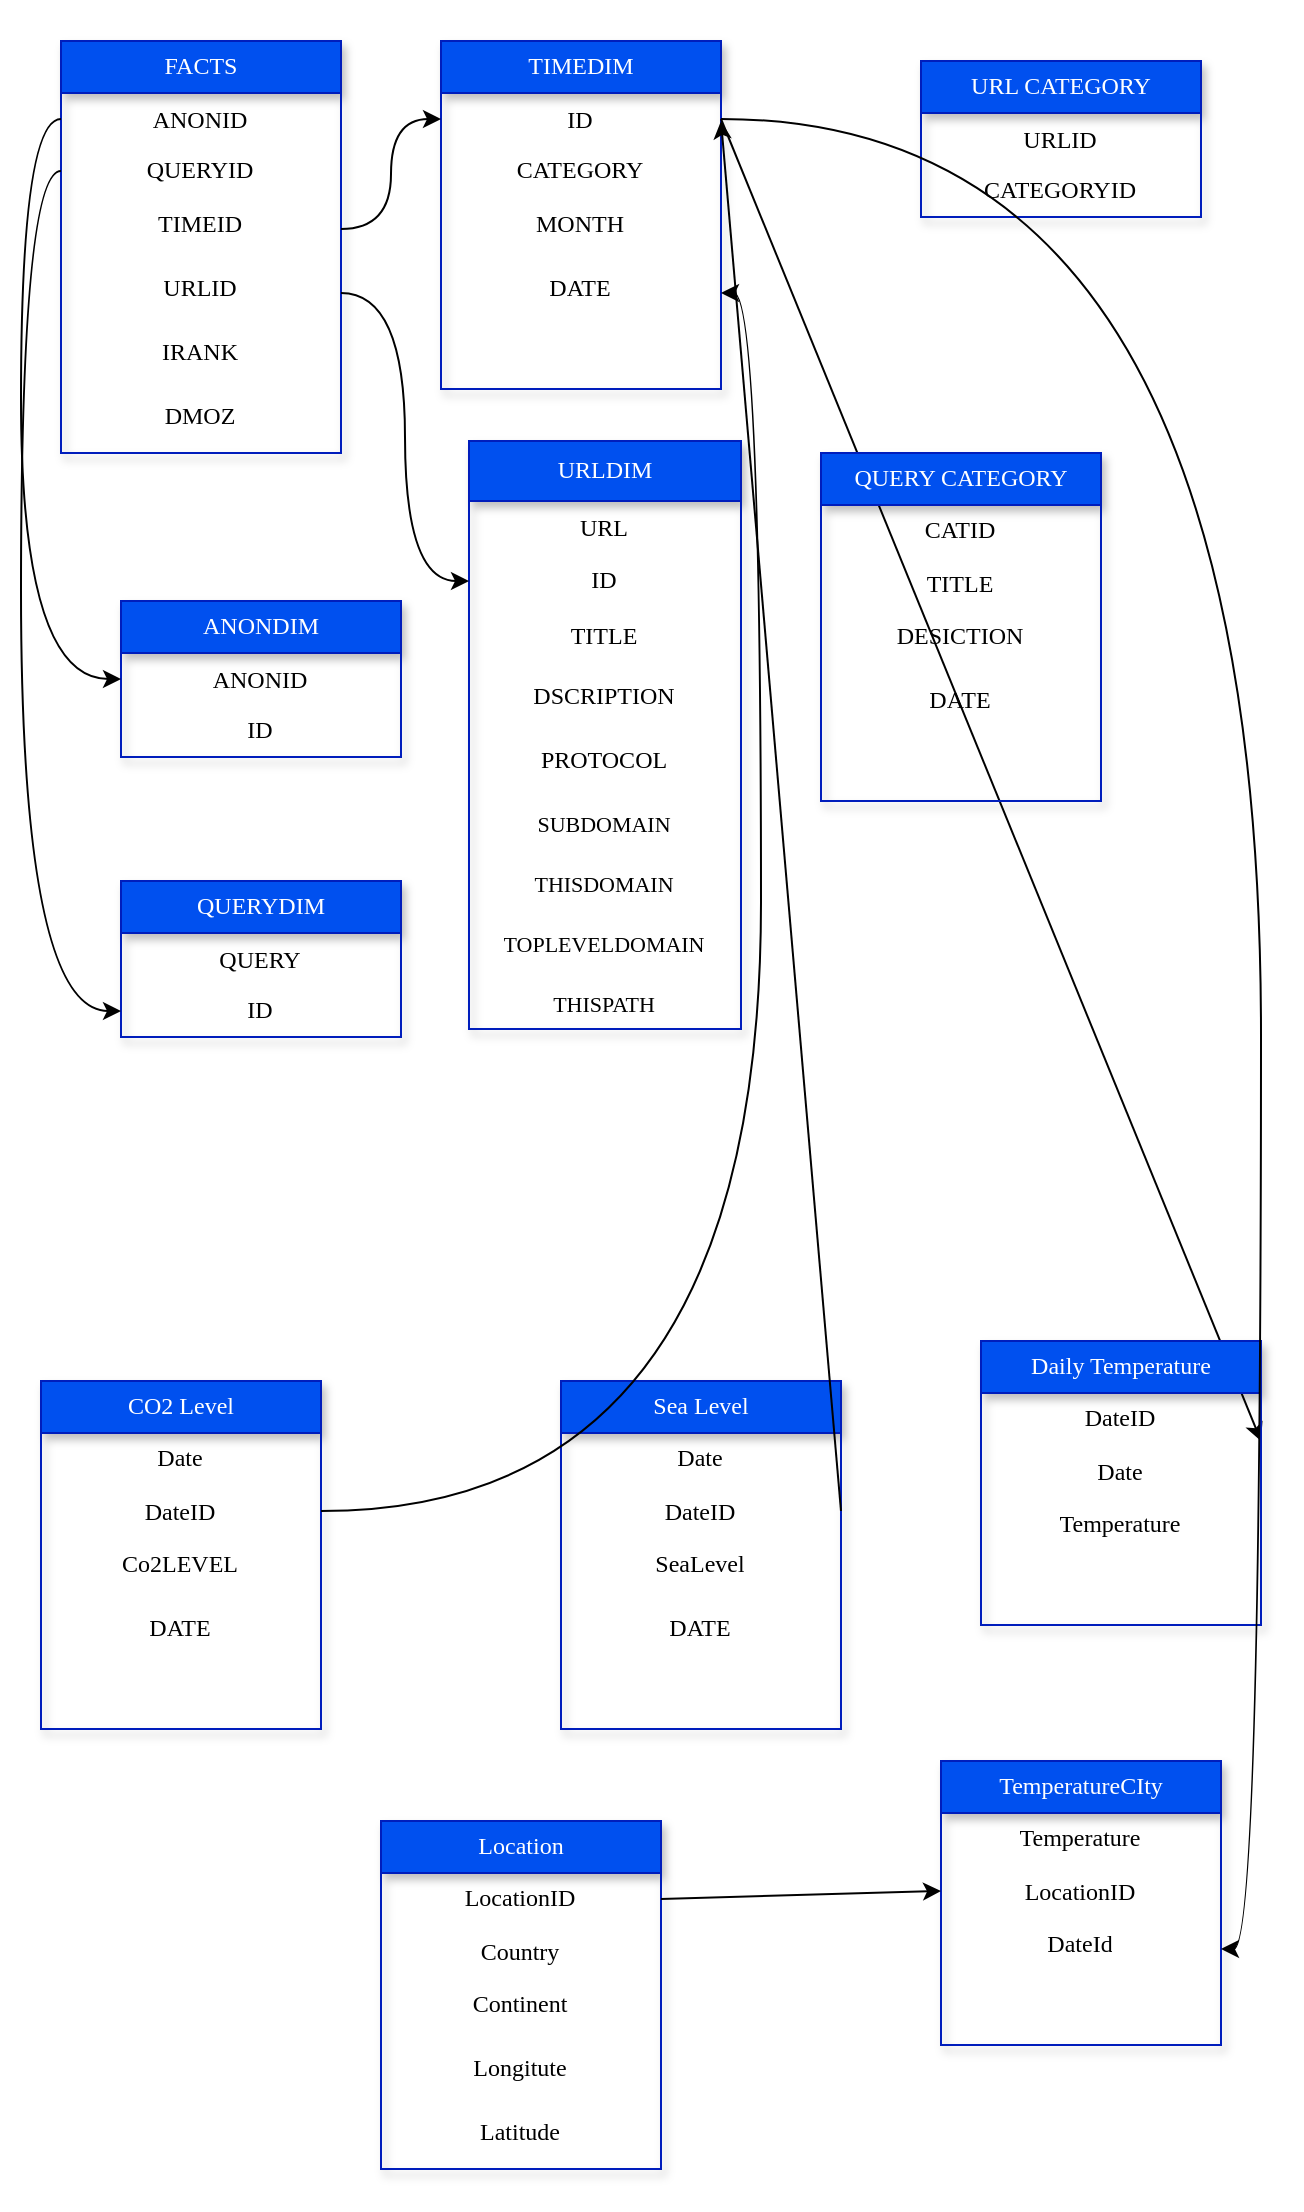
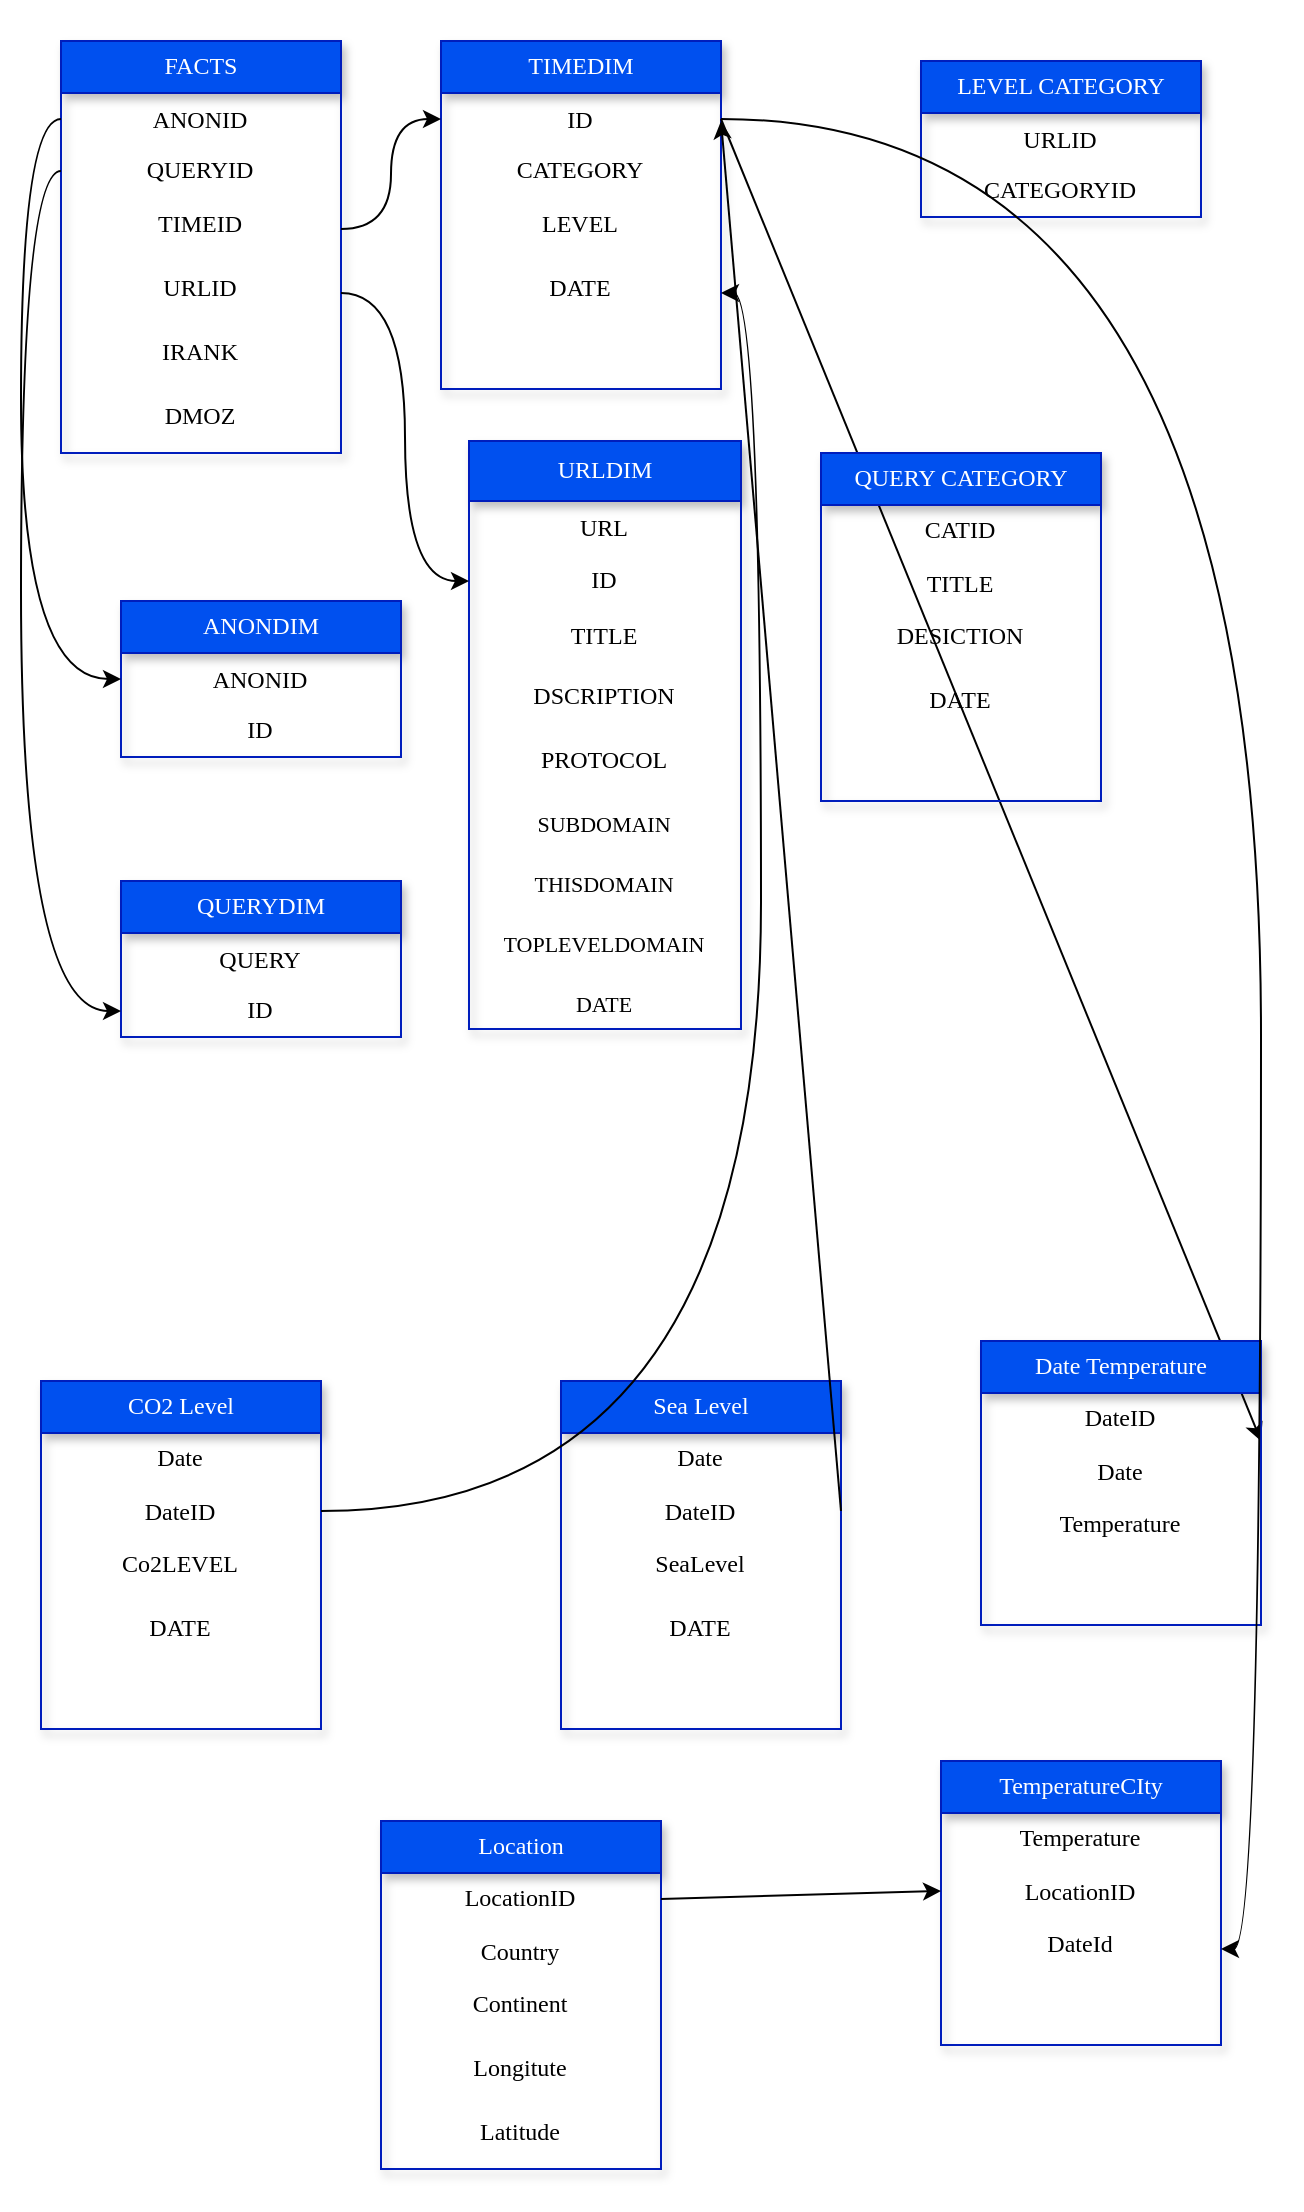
node "URL CATEGORY": label "URL CATEGORY" -> "LEVEL CATEGORY"
node "MONTH": label "MONTH" -> "LEVEL"
node "SUBDOMAIN THISDOMAIN TOPLEVELDOMAIN THISPATH": label "SUBDOMAIN THISDOMAIN TOPLEVELDOMAIN THISPATH" -> "SUBDOMAIN THISDOMAIN TOPLEVELDOMAIN DATE"
node "Daily Temperature": label "Daily Temperature" -> "Date Temperature"
